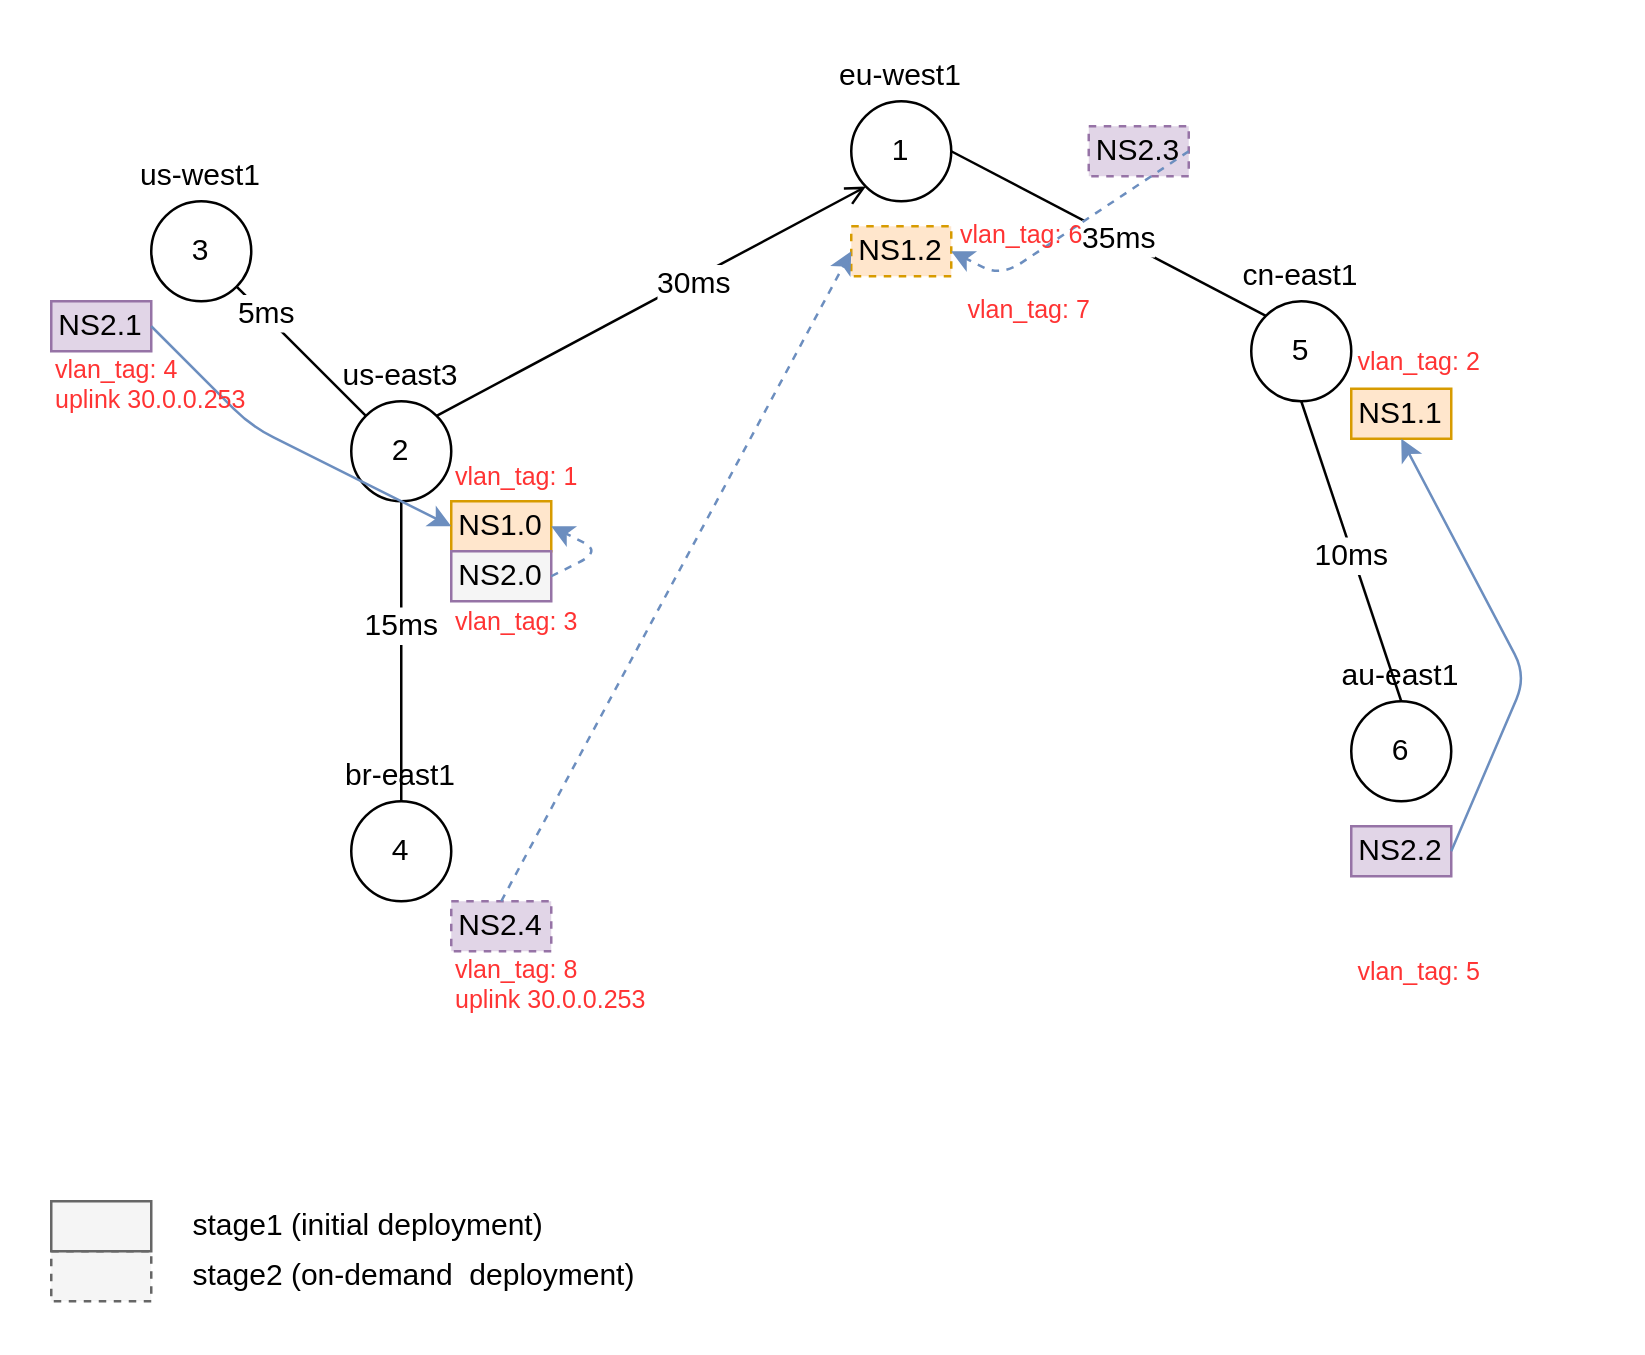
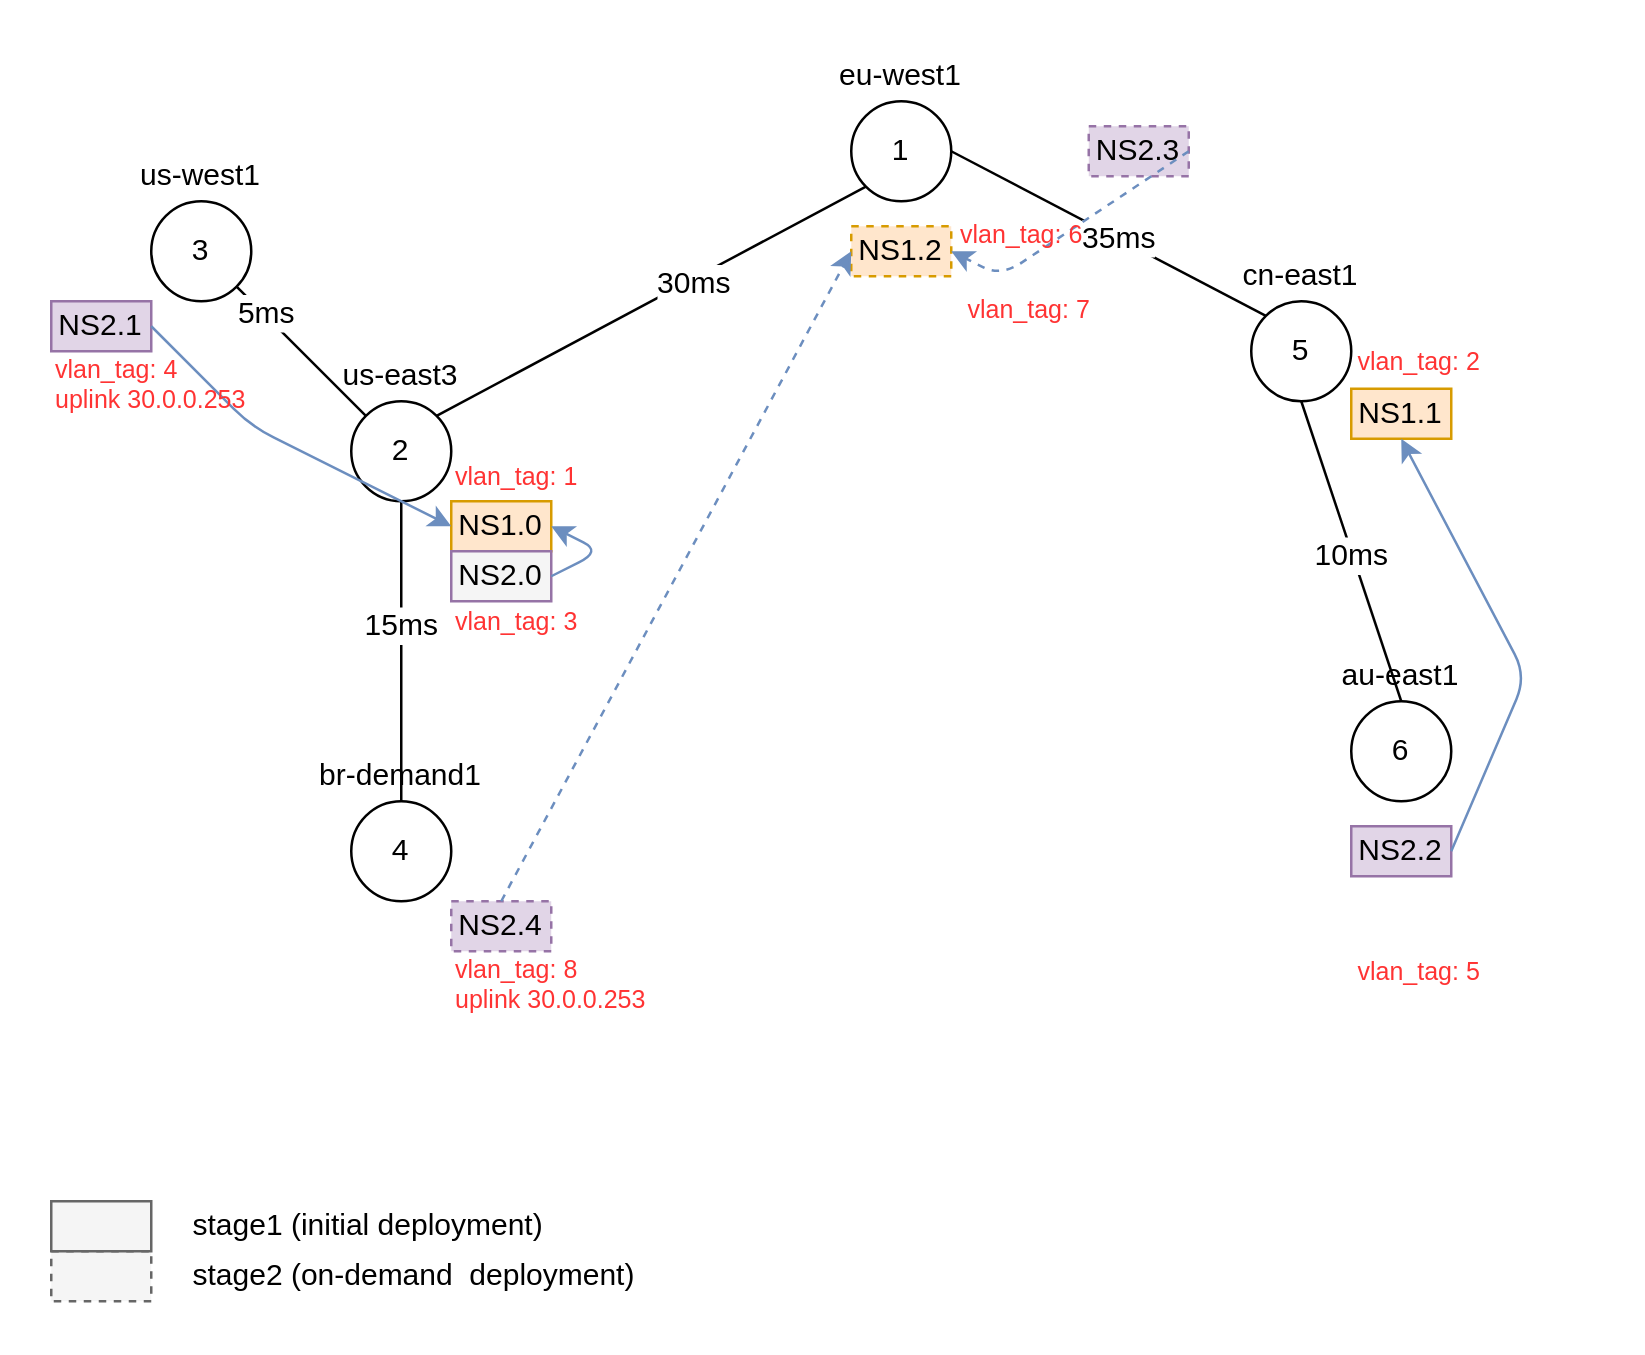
edge "2" -> "1": arrowhead open -> none
edge "NS2.0" -> "NS1.0": style dashed -> solid
node "br-east1": label "br-east1" -> "br-demand1"
